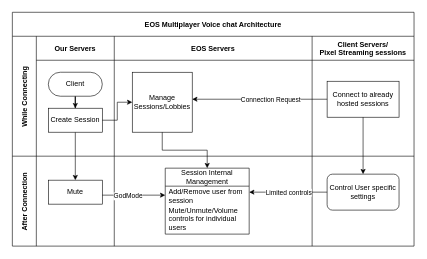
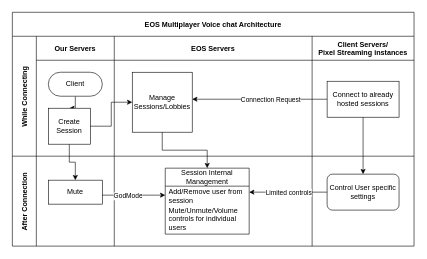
node "Client Servers/ Pixel Streaming sessions": label "Client Servers/ Pixel Streaming sessions" -> "Client Servers/ Pixel Streaming instances"
node "Create Session": size 54x24 -> 42x36
